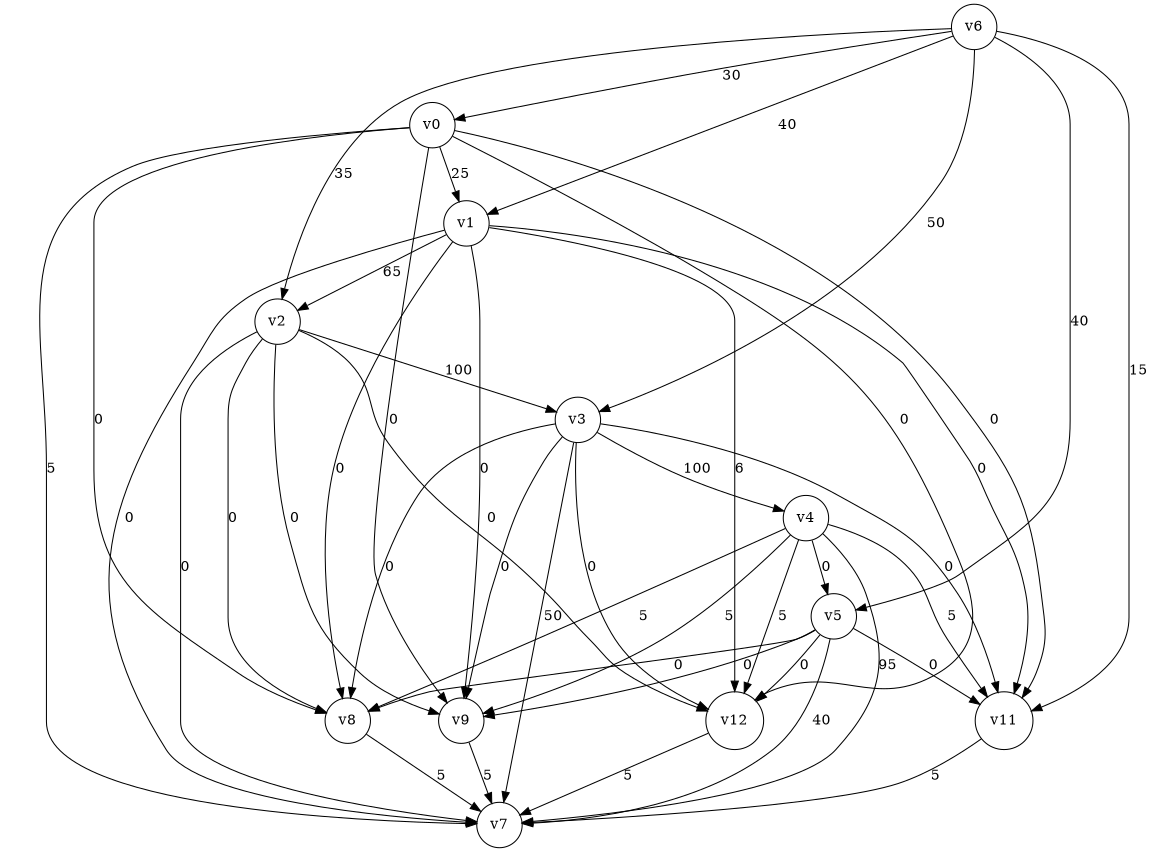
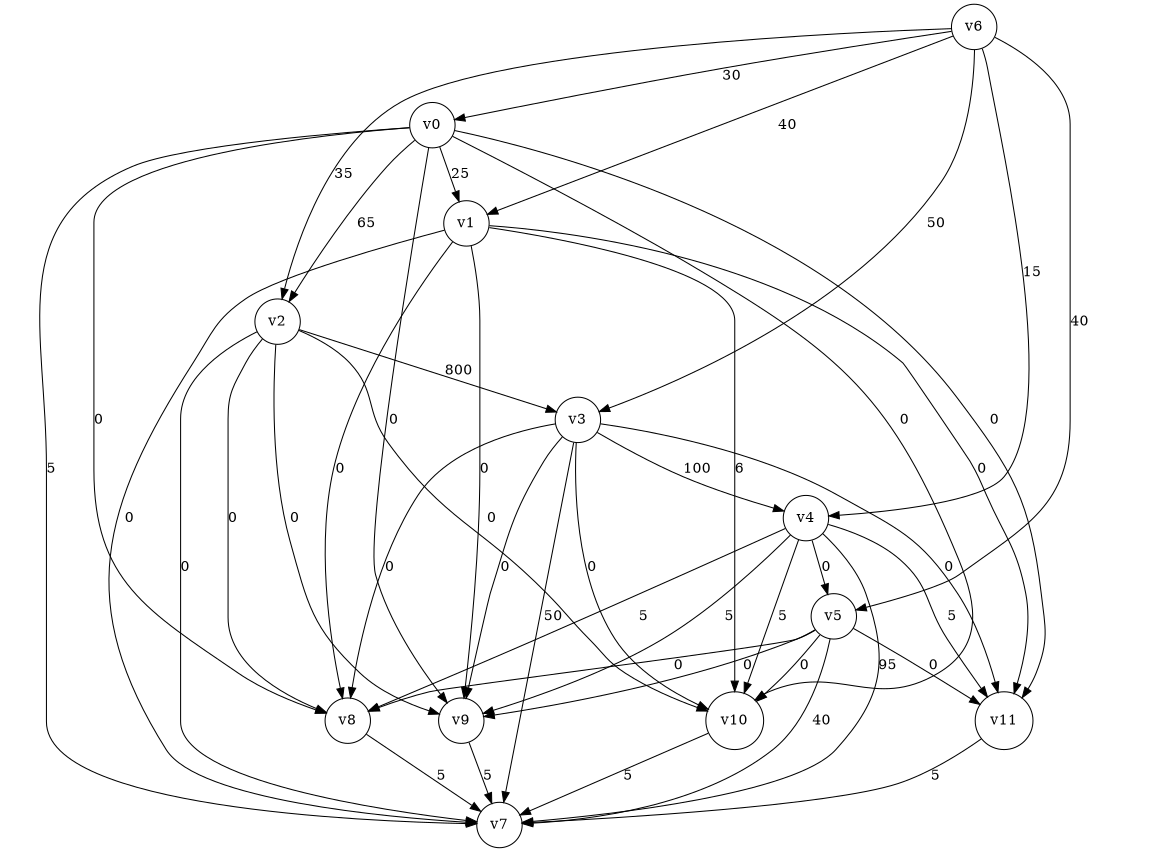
edge "v1" -> "v2": now "v0" -> "v2"
edge "v6" -> "v11": now "v6" -> "v4"
edge "v2" -> "v3": label "100" -> "800"
node "v12": label "v12" -> "v10"
